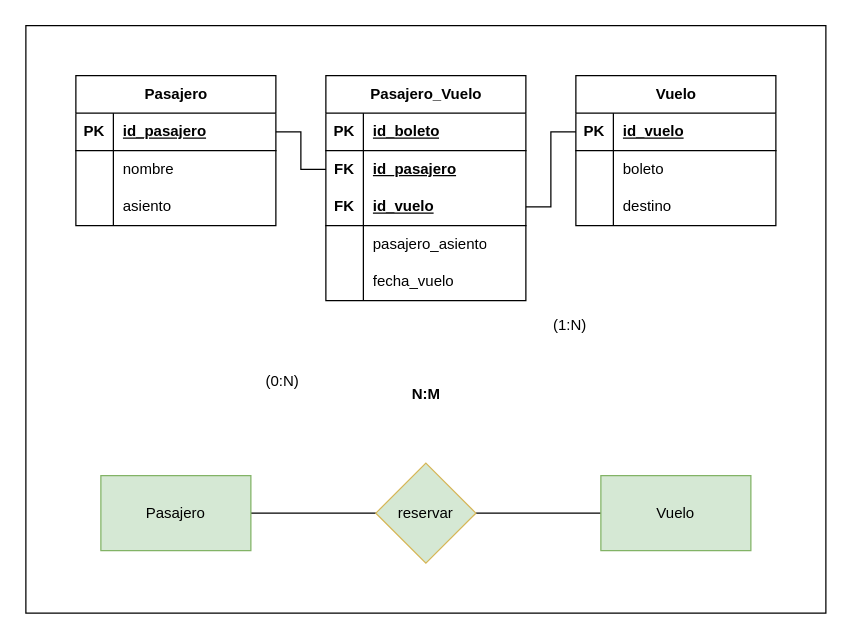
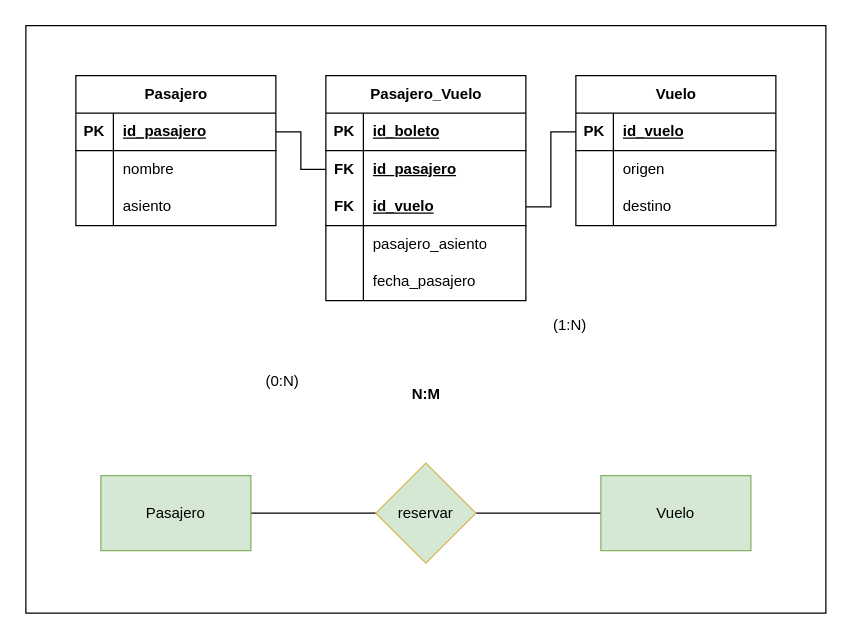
node "boleto": label "boleto" -> "origen"
node "fecha_vuelo": label "fecha_vuelo" -> "fecha_pasajero"
